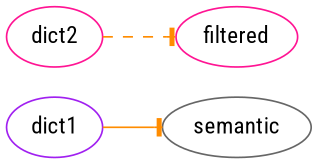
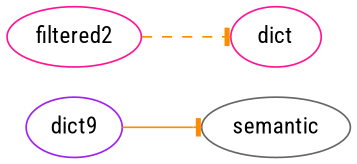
node "dict2": label "dict2" -> "filtered2"
node "filtered": label "filtered" -> "dict"
node "dict1": label "dict1" -> "dict9"
